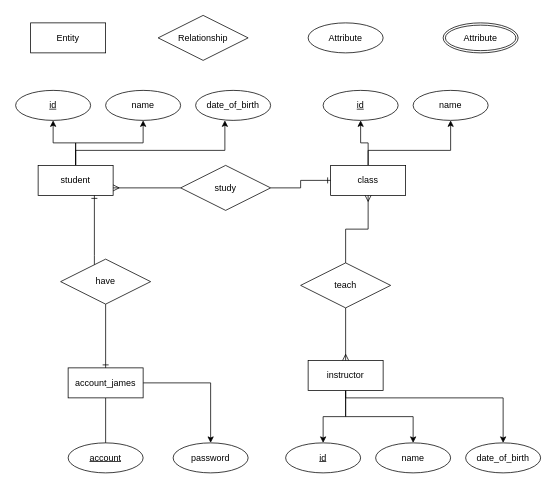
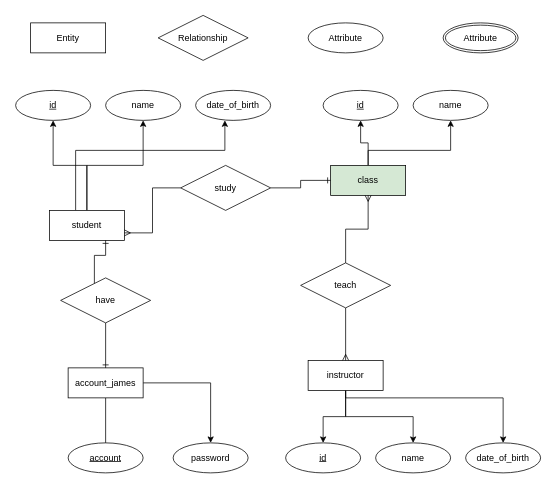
node "student": moved (75, 180) -> (87, 225)
node "class": fillcolor #ffffff -> #d5e8d4
node "have": moved (105, 282) -> (105, 300)
